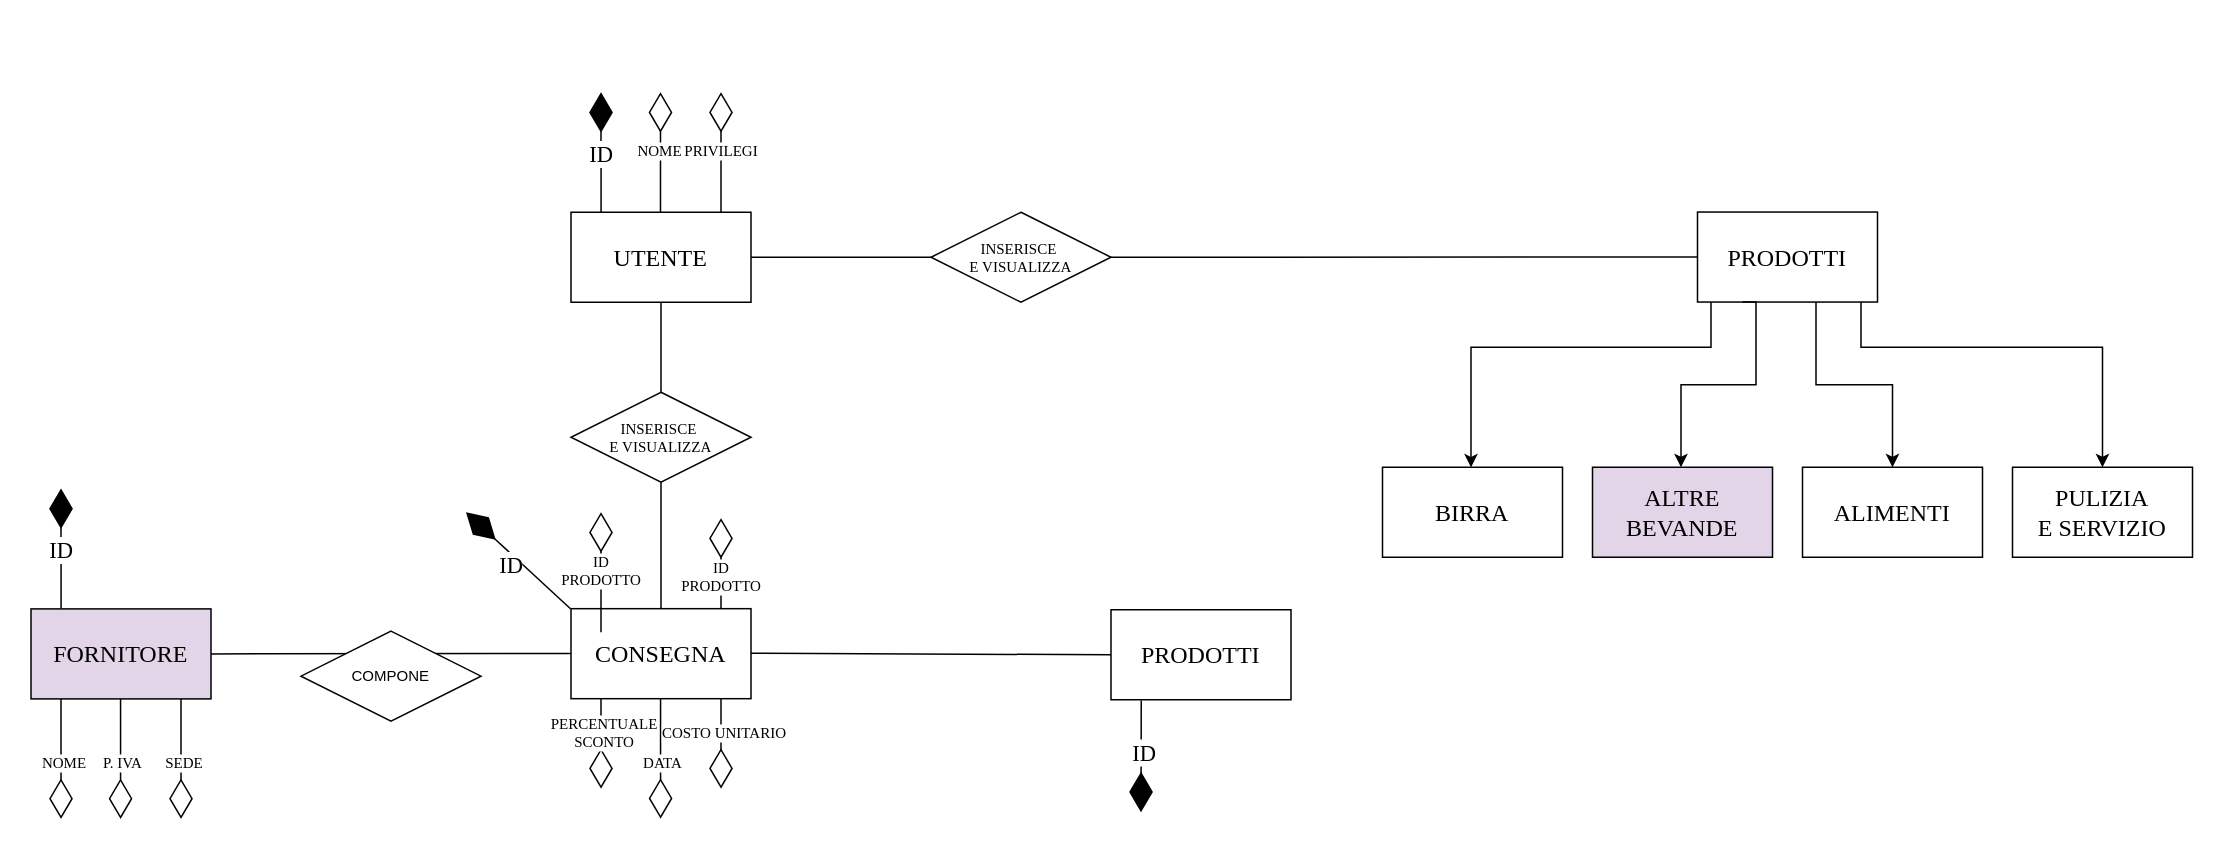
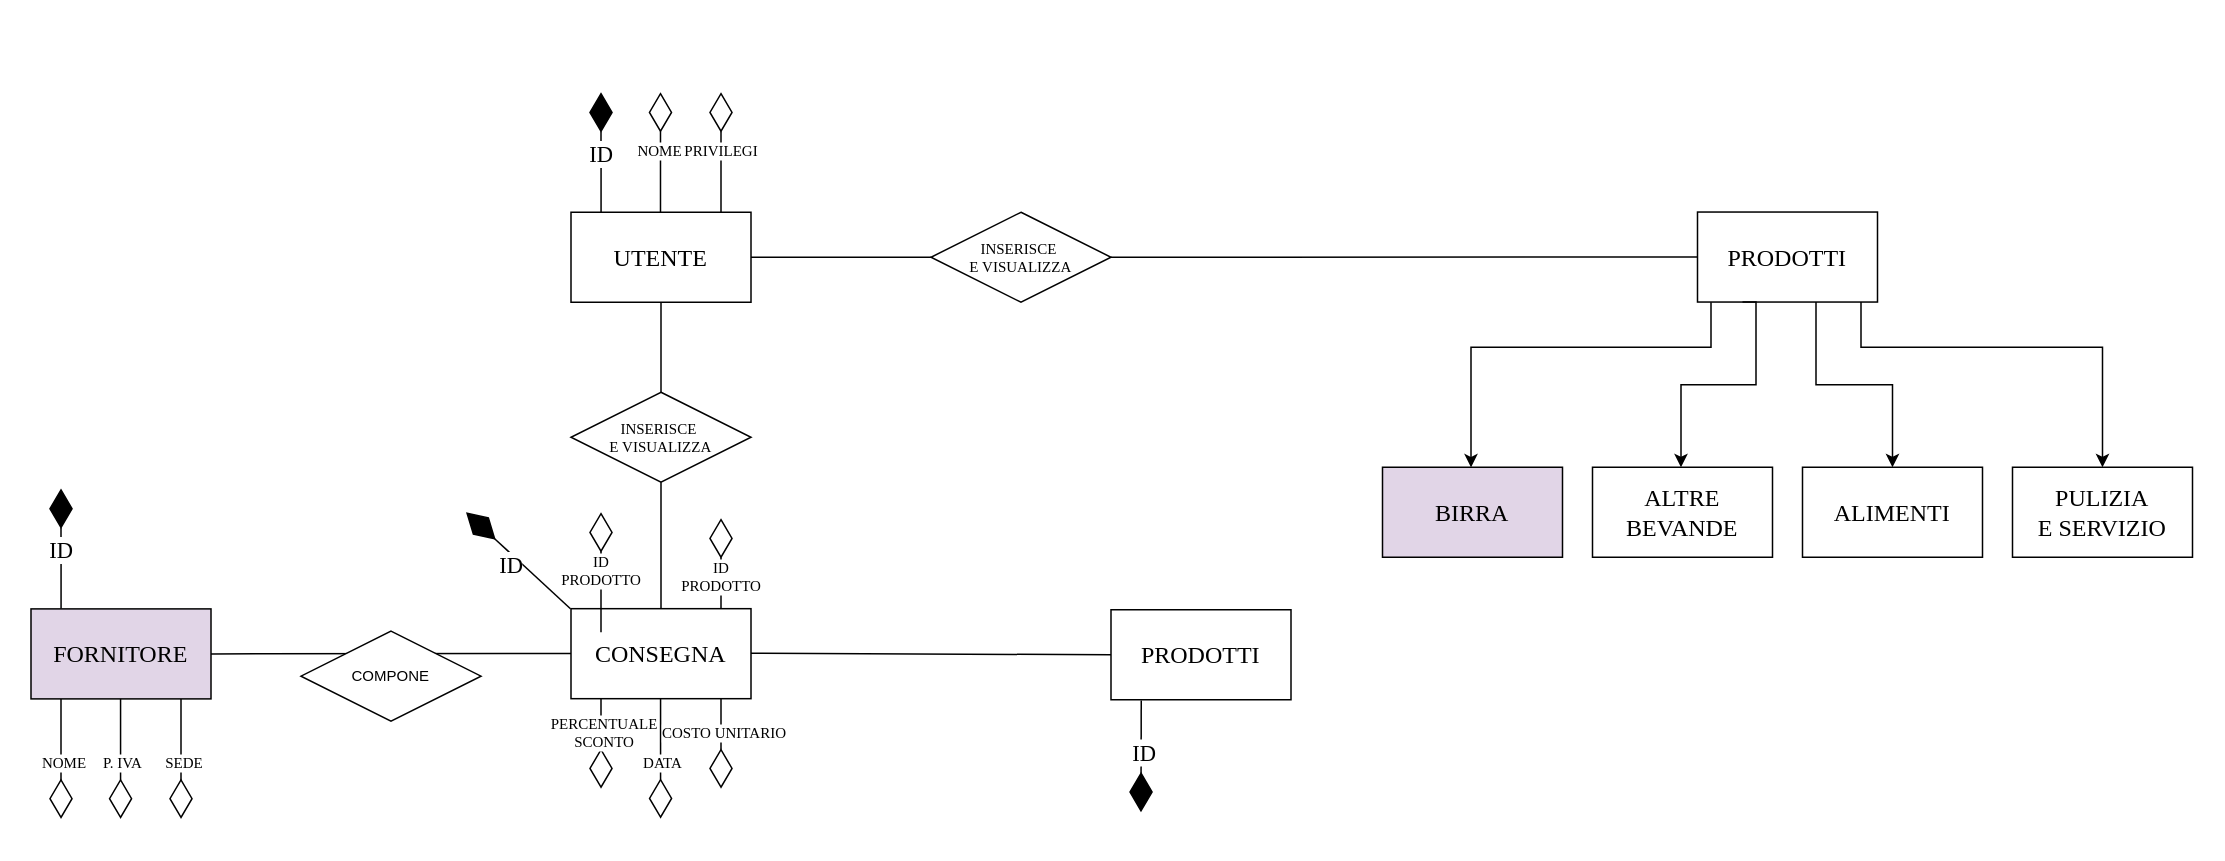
node "BIRRA": fillcolor #ffffff -> #e1d5e7
node "ALTRE BEVANDE": fillcolor #e1d5e7 -> #ffffff
